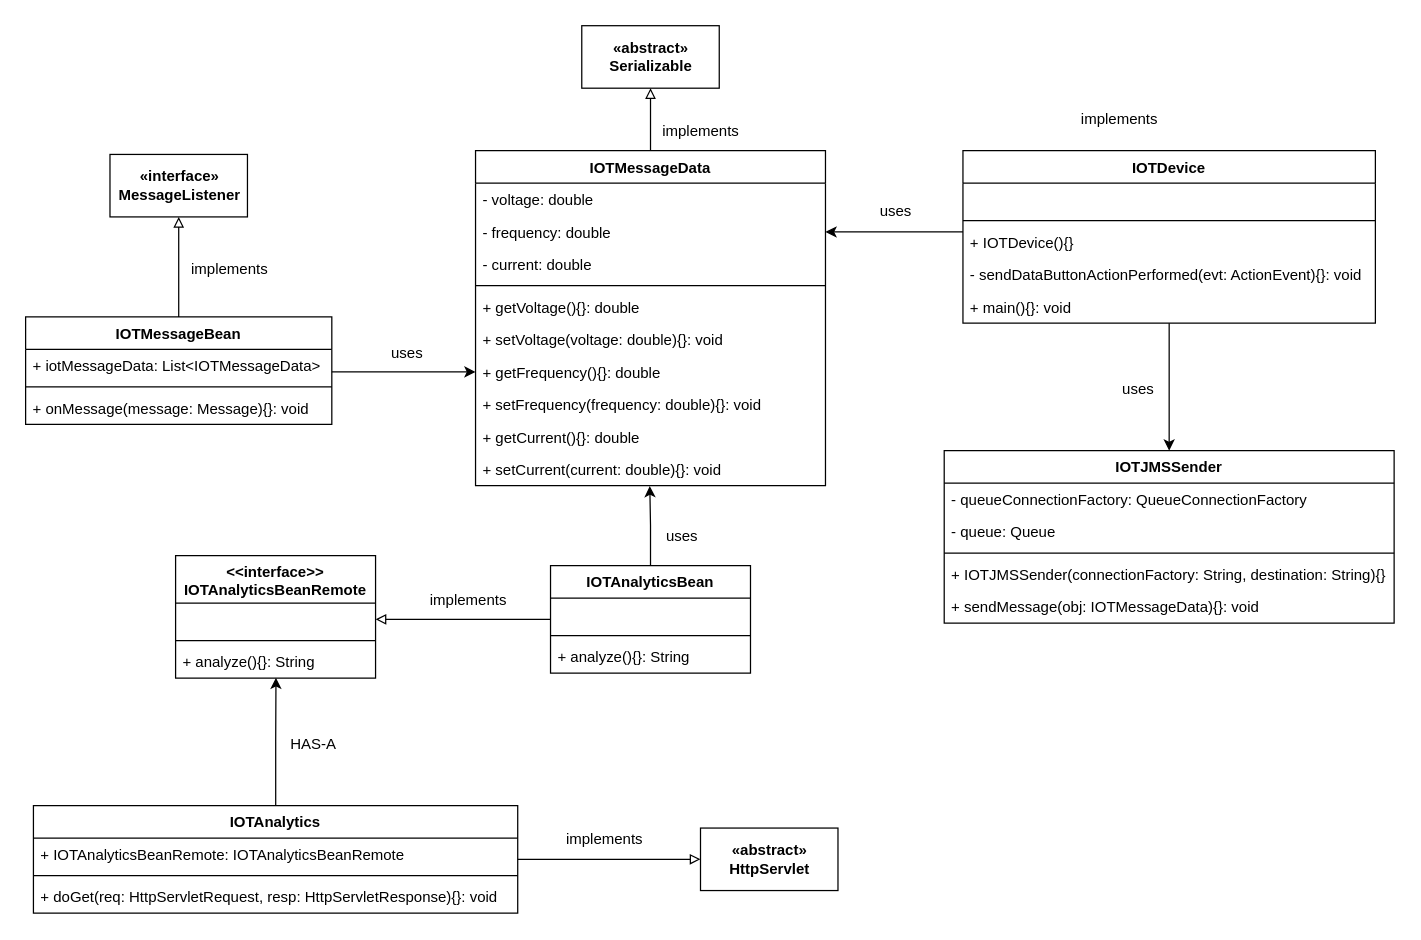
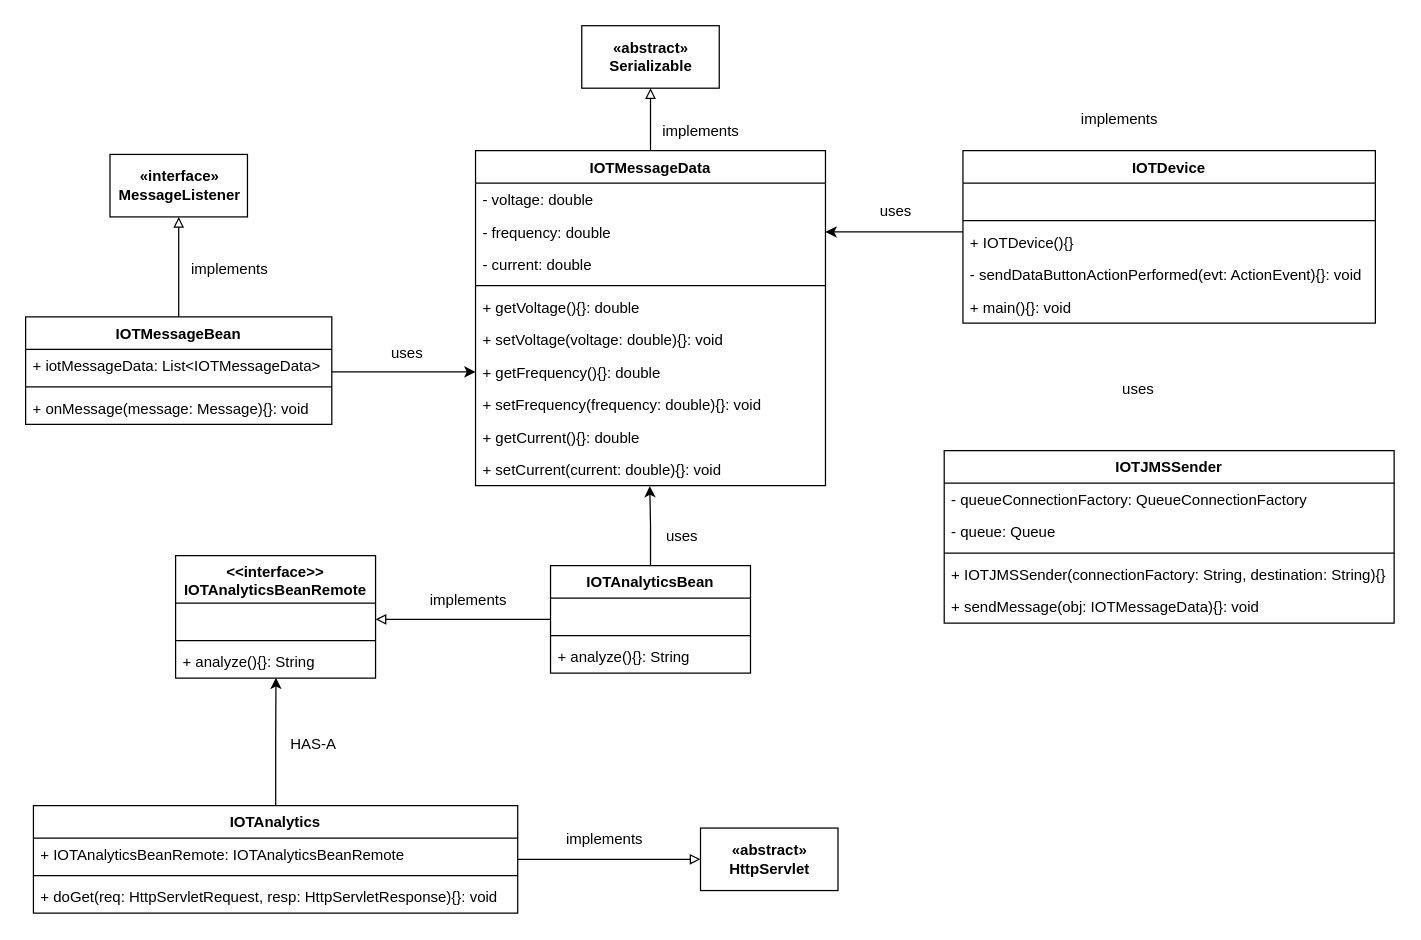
edge "IOTDevice" -> "IOTJMSSender": removed
